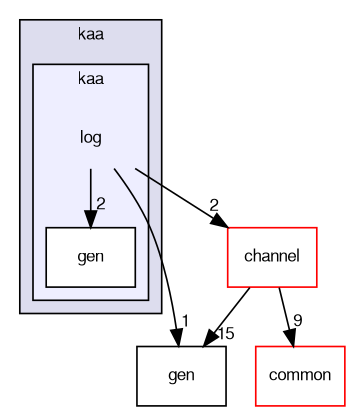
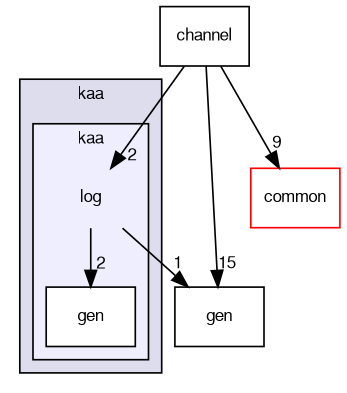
edge "log" -> "channel": reversed
node "channel": color red -> black
